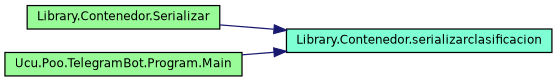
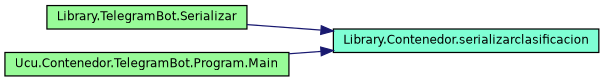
node "Library.Contenedor.Serializar": label "Library.Contenedor.Serializar" -> "Library.TelegramBot.Serializar"
node "Ucu.Poo.TelegramBot.Program.Main": label "Ucu.Poo.TelegramBot.Program.Main" -> "Ucu.Contenedor.TelegramBot.Program.Main"
